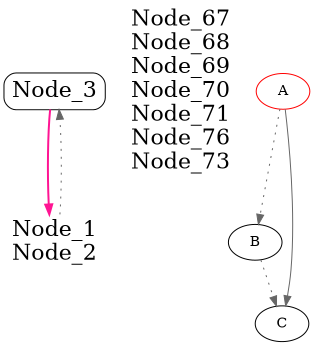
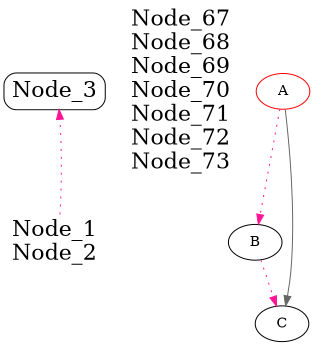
node "Node_67 Node_68 Node_69 Node_70 Node_71 Node_76 Node_73": label "Node_67 Node_68 Node_69 Node_70 Node_71 Node_76 Node_73" -> "Node_67 Node_68 Node_69 Node_70 Node_71 Node_72 Node_73"
edge "Node_3" -> "Node_1 Node_2": removed
edge "A" -> "B": color gray40 -> deeppink
edge "Node_1 Node_2" -> "Node_3": color gray40 -> deeppink
edge "B" -> "C": color gray40 -> deeppink
